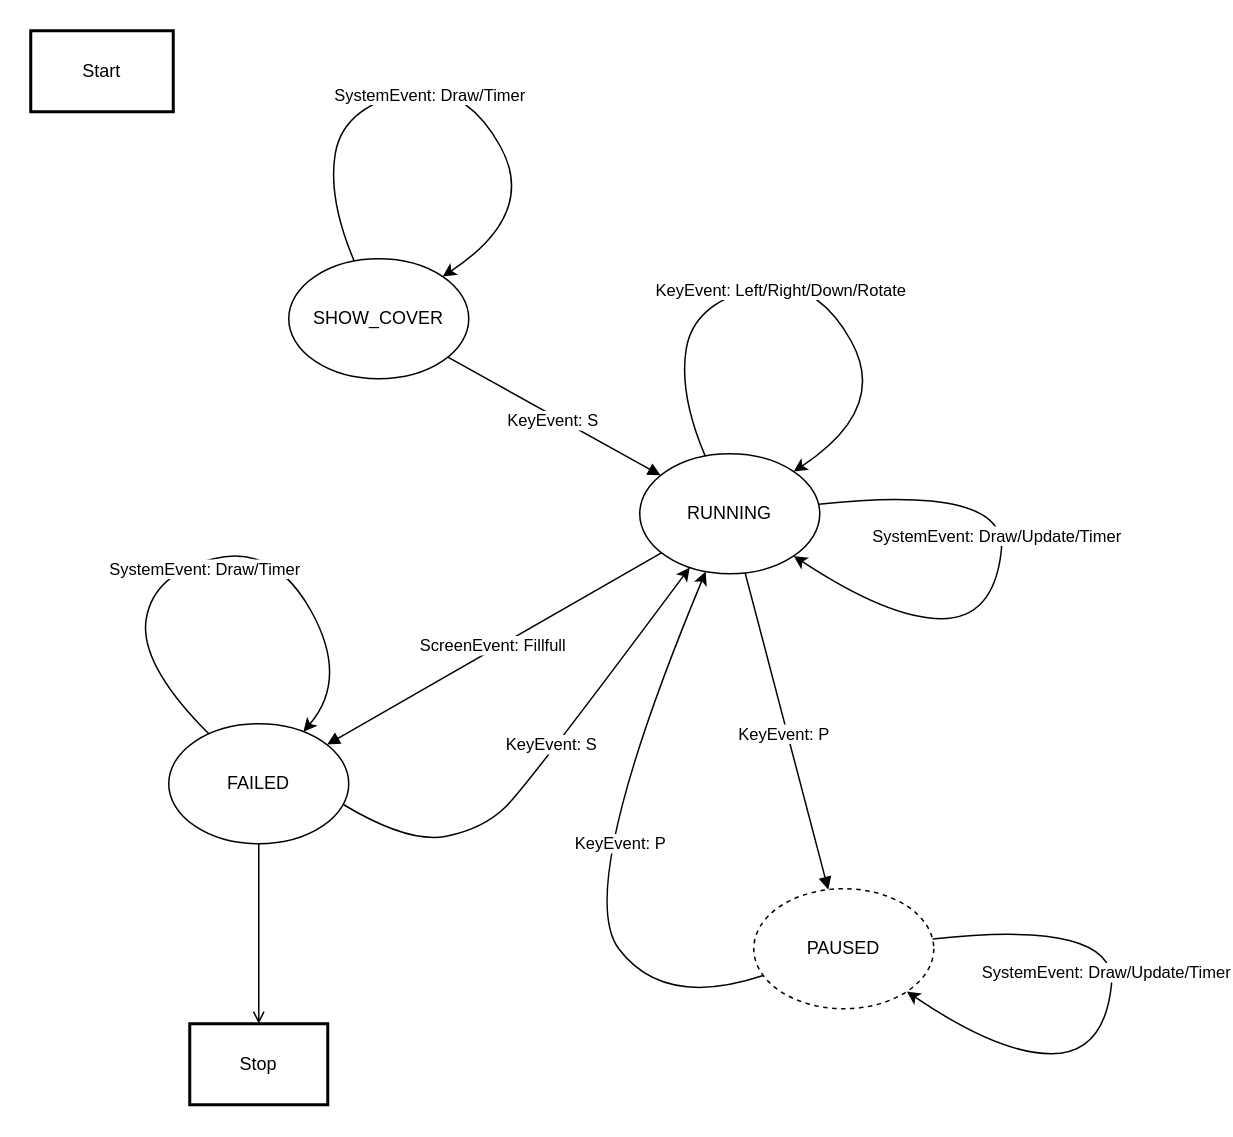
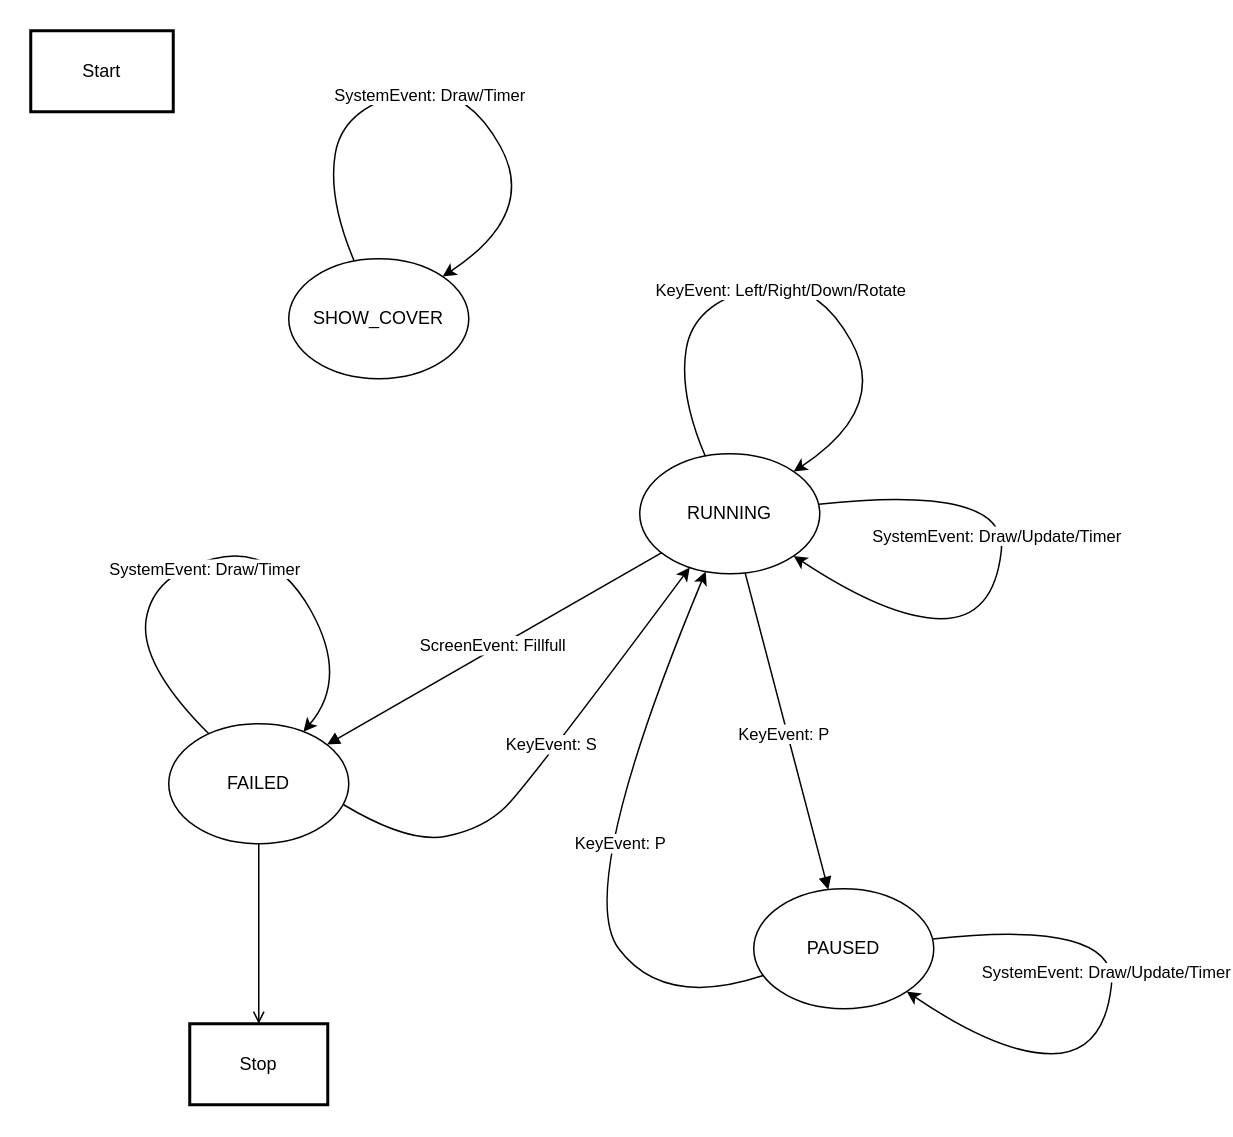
edge "SHOW_COVER" -> "RUNNING": removed, label "KeyEvent: S"
node "PAUSED": style dashed -> solid
